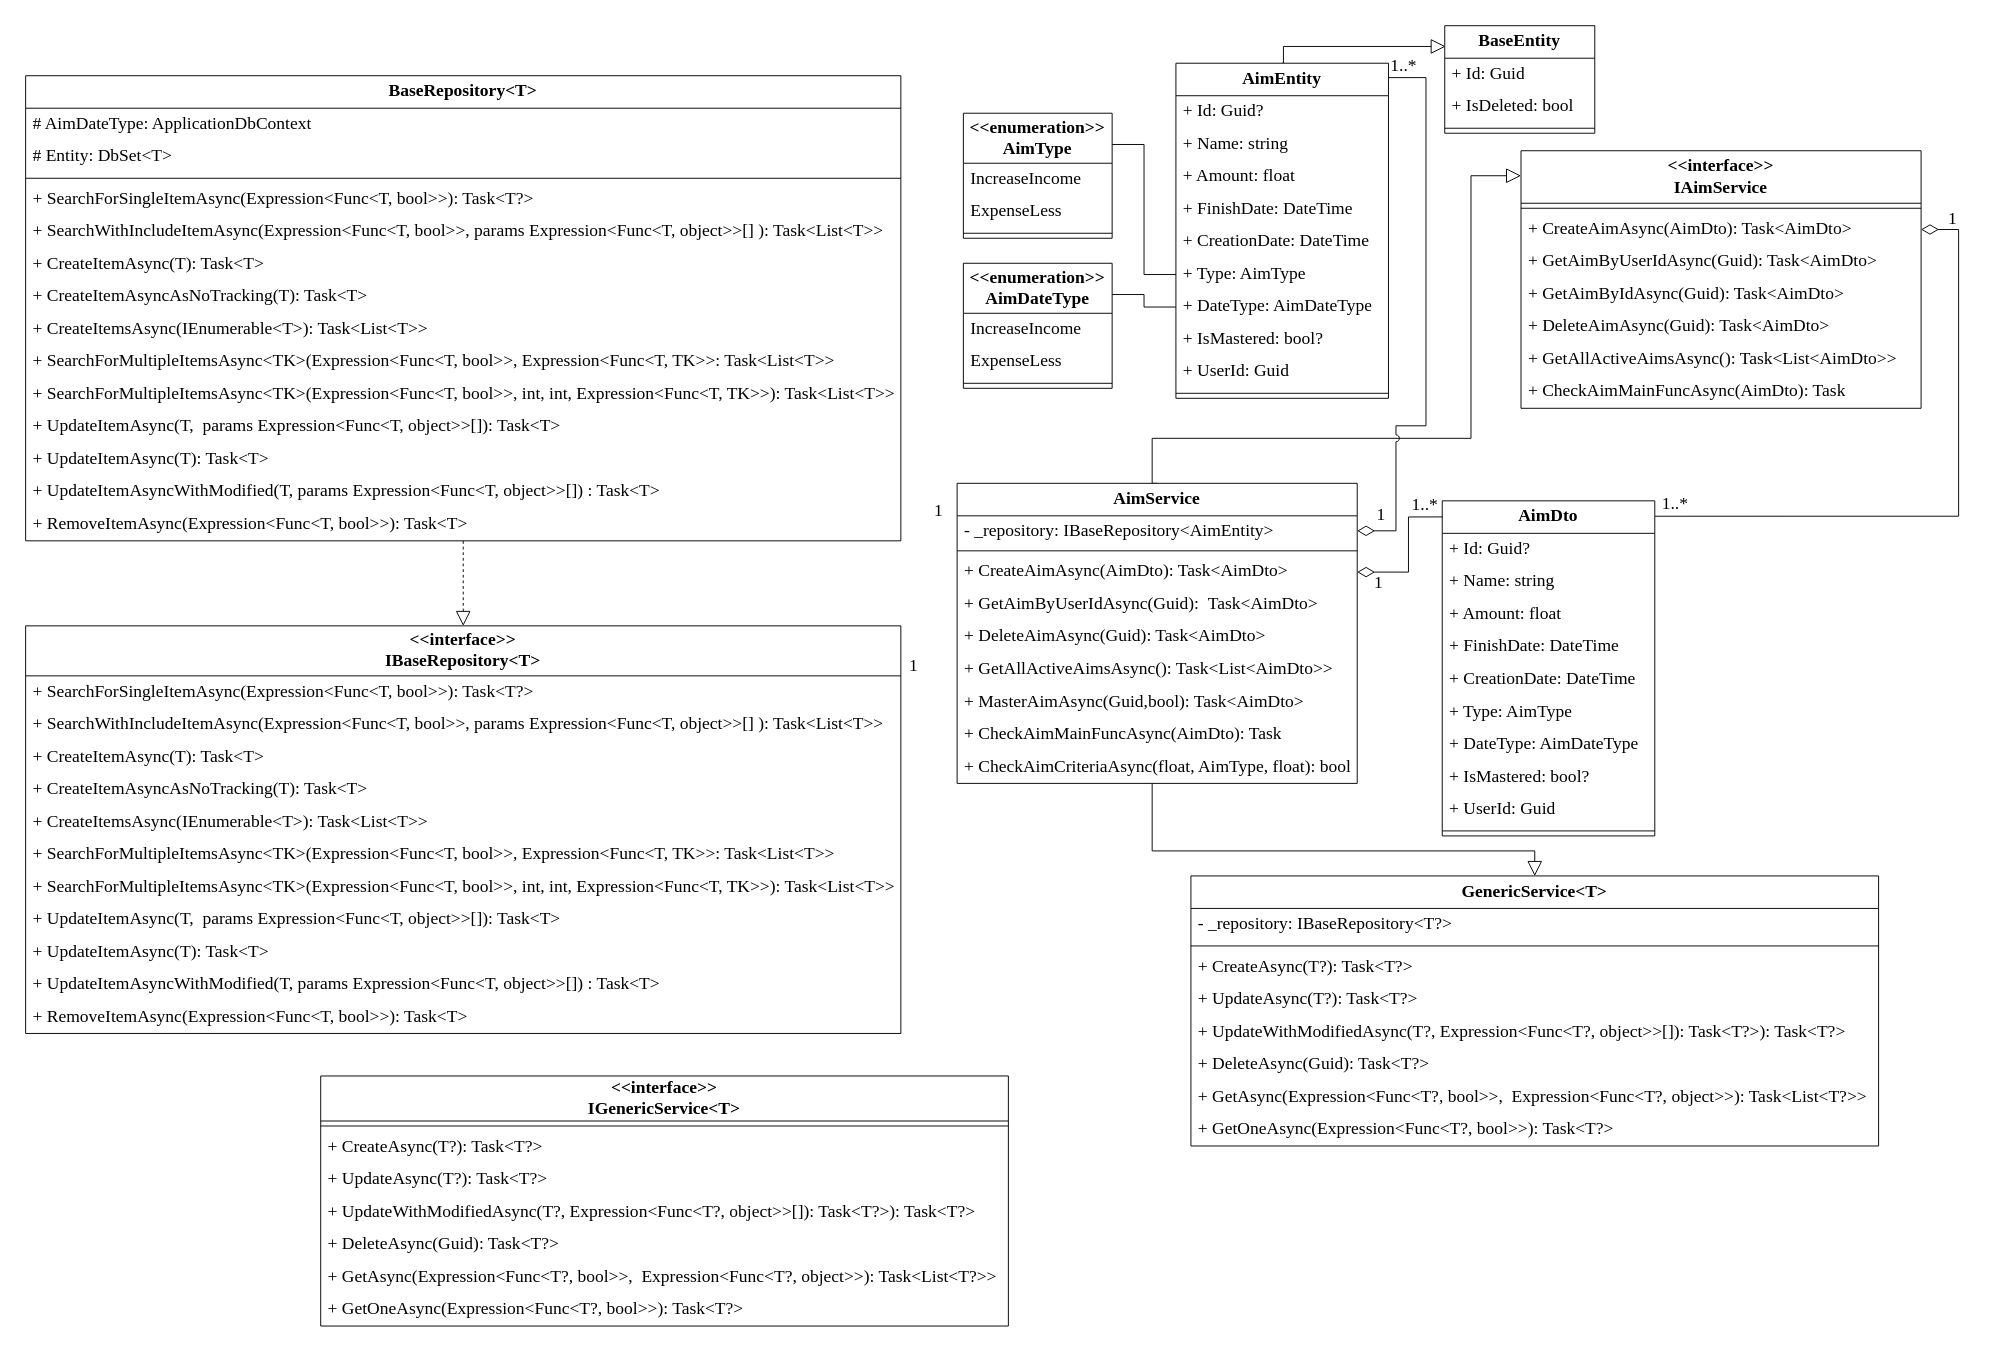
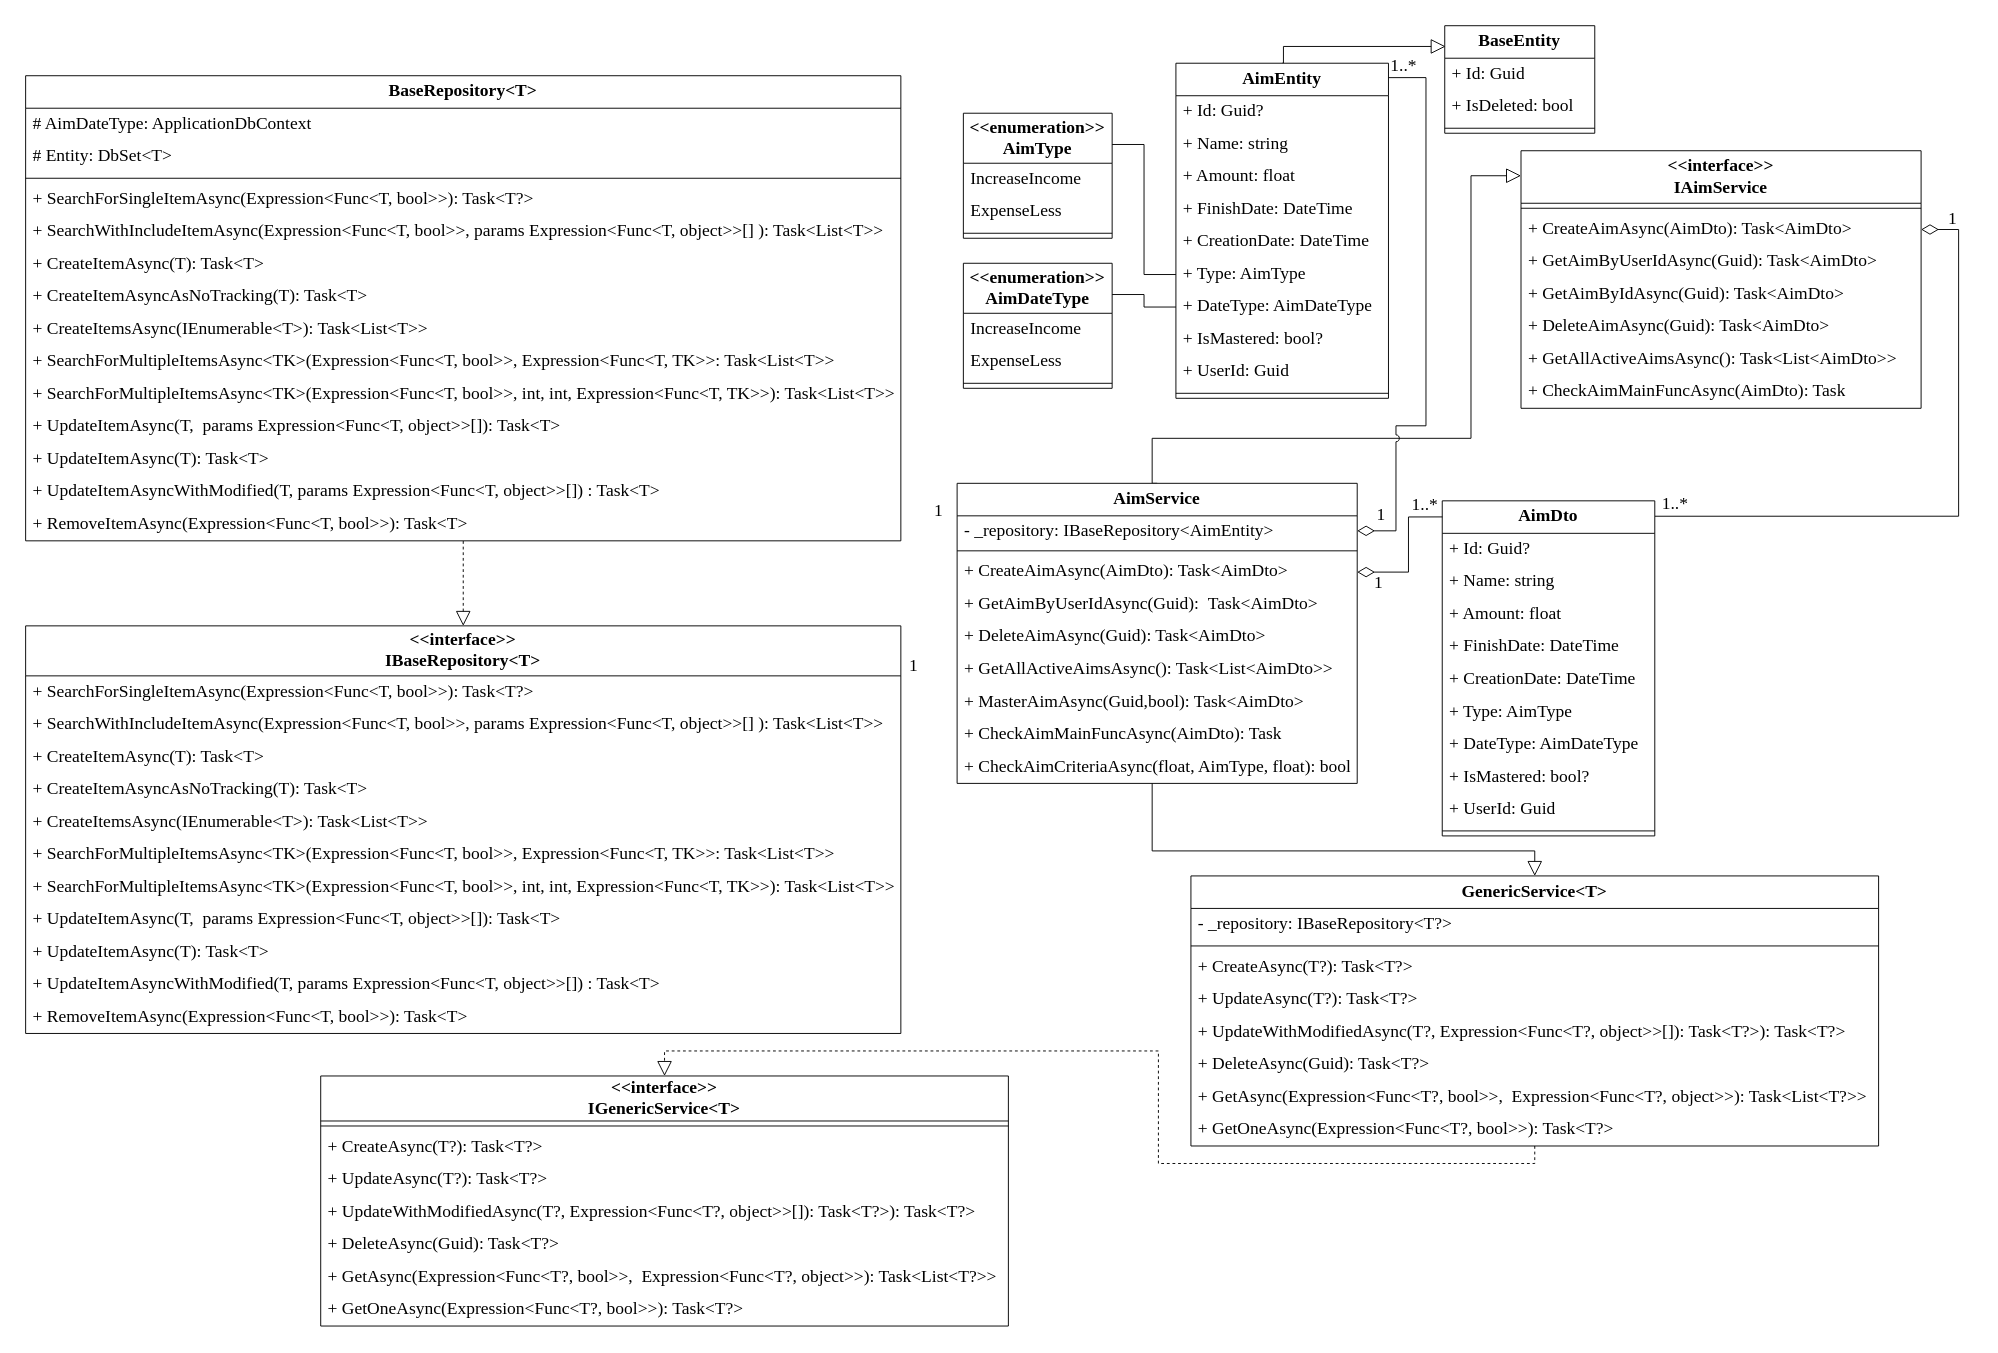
edge "GenericService<T>" -> "<<interface>>IGenericService<T>": added
